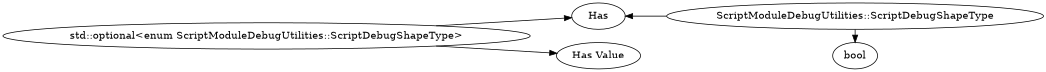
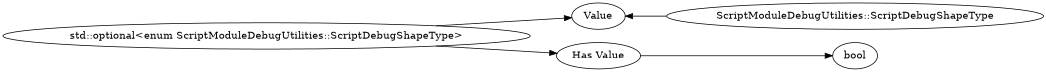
node "Has": label "Has" -> "Value"
edge "ScriptModuleDebugUtilities::ScriptDebugShapeType" -> "bool": now "Has Value" -> "bool"
